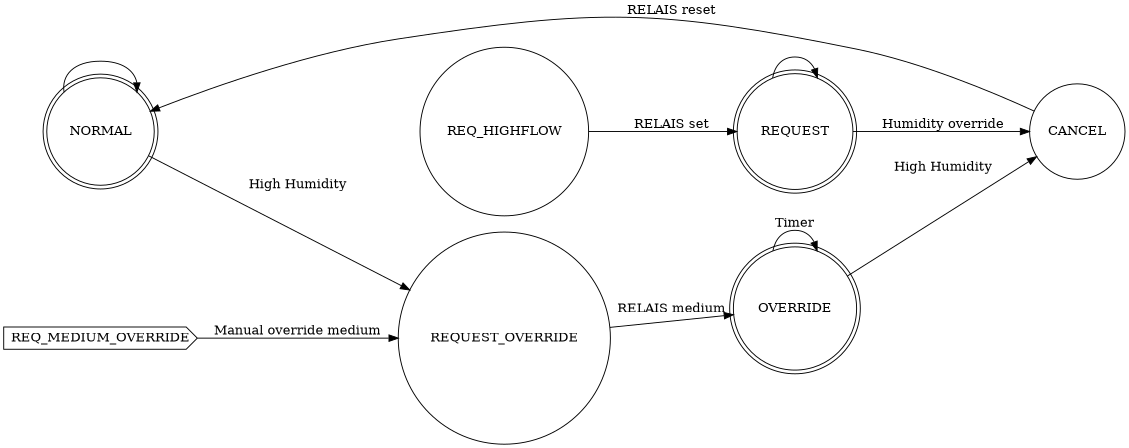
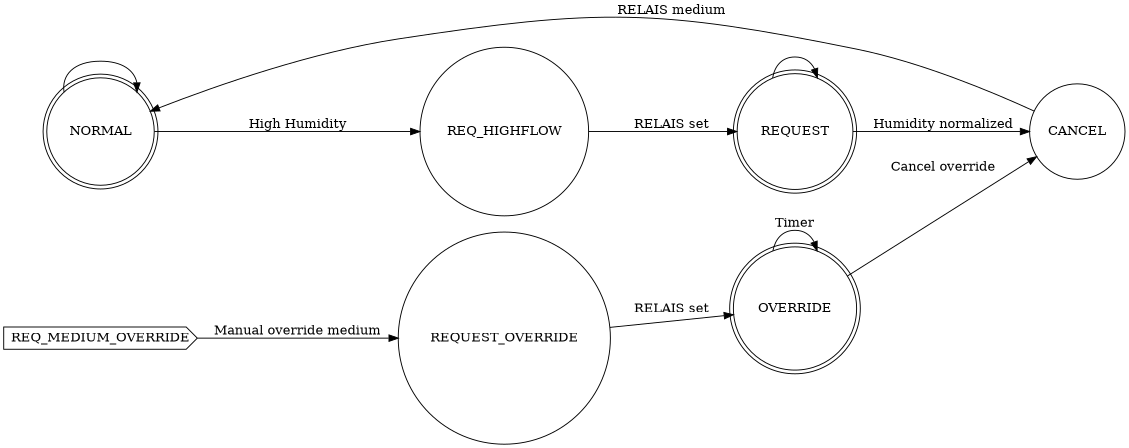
edge "CANCEL" -> "NORMAL": label "RELAIS reset" -> "RELAIS medium"
edge "REQUEST" -> "CANCEL": label "Humidity override" -> "Humidity normalized"
edge "OVERRIDE" -> "CANCEL": label "High Humidity" -> "Cancel override"
edge "NORMAL" -> "REQUEST_OVERRIDE": now "NORMAL" -> "REQ_HIGHFLOW"
edge "REQUEST_OVERRIDE" -> "OVERRIDE": label "RELAIS medium" -> "RELAIS set"
